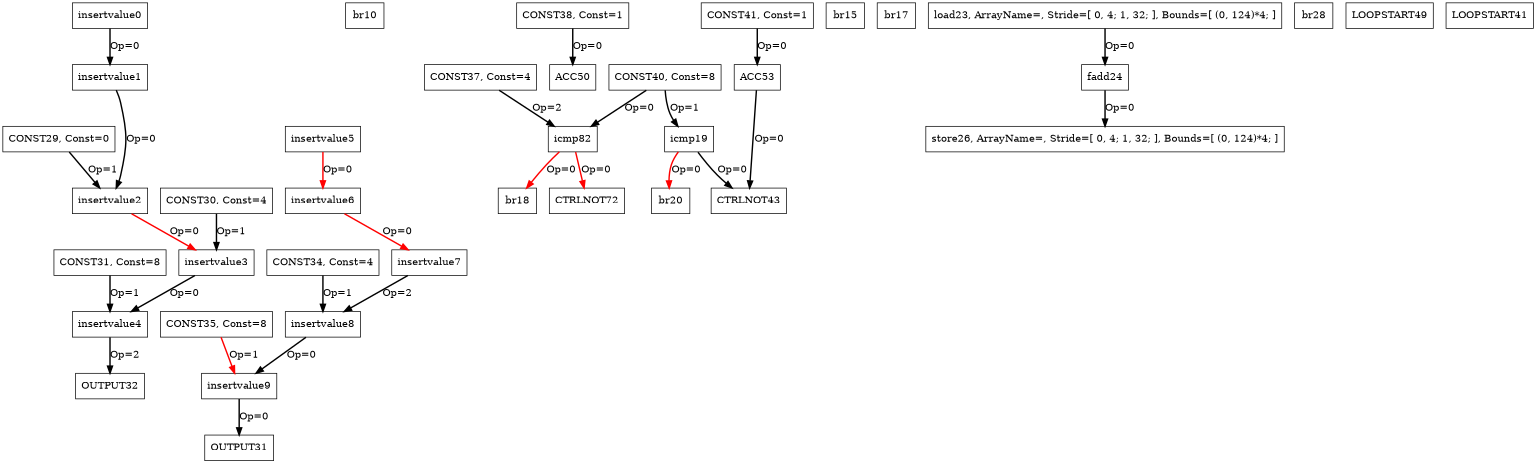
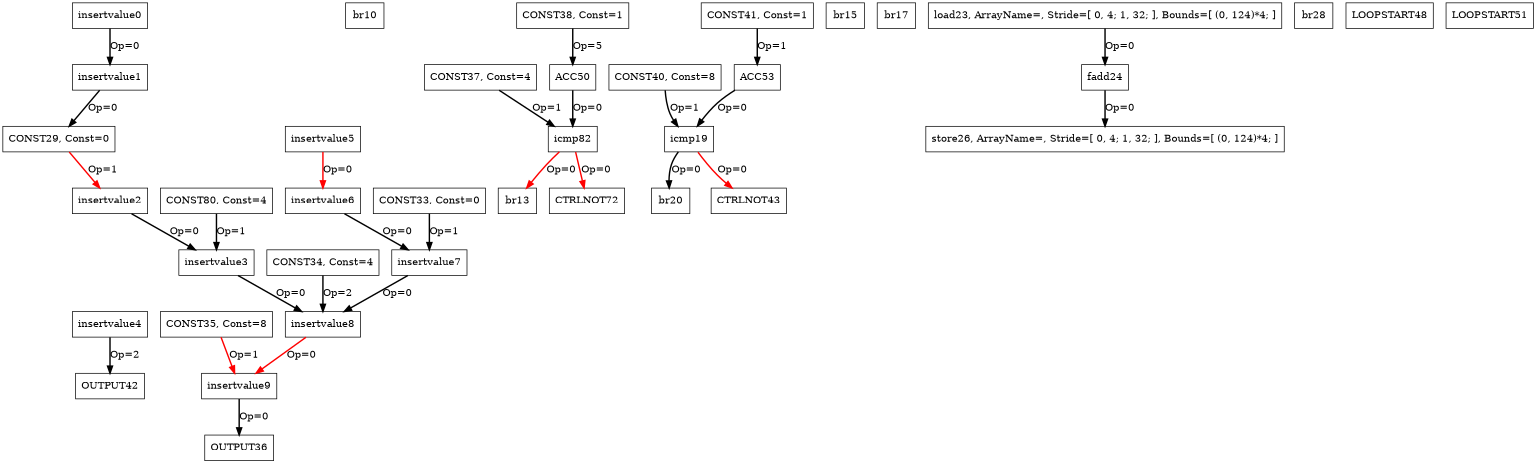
node "LOOPSTART49": label "LOOPSTART49" -> "LOOPSTART48"
node "LOOPSTART41": label "LOOPSTART41" -> "LOOPSTART51"
edge "CONST38, Const=1" -> "ACC50": label "Op=0" -> "Op=5"
edge "CONST41, Const=1" -> "ACC53": label "Op=0" -> "Op=1"
edge "CONST40, Const=8" -> "icmp82": now "ACC50" -> "icmp82"
edge "CONST37, Const=4" -> "icmp82": label "Op=2" -> "Op=1"
edge "insertvalue1" -> "insertvalue2": now "insertvalue1" -> "CONST29, Const=0"
edge "ACC53" -> "CTRLNOT43": now "ACC53" -> "icmp19"
edge "icmp19" -> "br20": color red -> black
edge "CONST29, Const=0" -> "insertvalue2": color black -> red
edge "icmp19" -> "CTRLNOT43": color black -> red
node "CONST30, Const=4": label "CONST30, Const=4" -> "CONST80, Const=4"
node "CONST33, Const=0": added
node "br18": label "br18" -> "br13"
edge "insertvalue2" -> "insertvalue3": color red -> black
edge "insertvalue6" -> "insertvalue7": color red -> black
node "CONST31, Const=8": removed
edge "insertvalue3" -> "insertvalue4": now "insertvalue3" -> "insertvalue8"
edge "CONST34, Const=4" -> "insertvalue8": label "Op=1" -> "Op=2"
edge "insertvalue7" -> "insertvalue8": label "Op=2" -> "Op=0"
edge "insertvalue8" -> "insertvalue9": color black -> red
node "OUTPUT32": label "OUTPUT32" -> "OUTPUT42"
node "OUTPUT31": label "OUTPUT31" -> "OUTPUT36"
